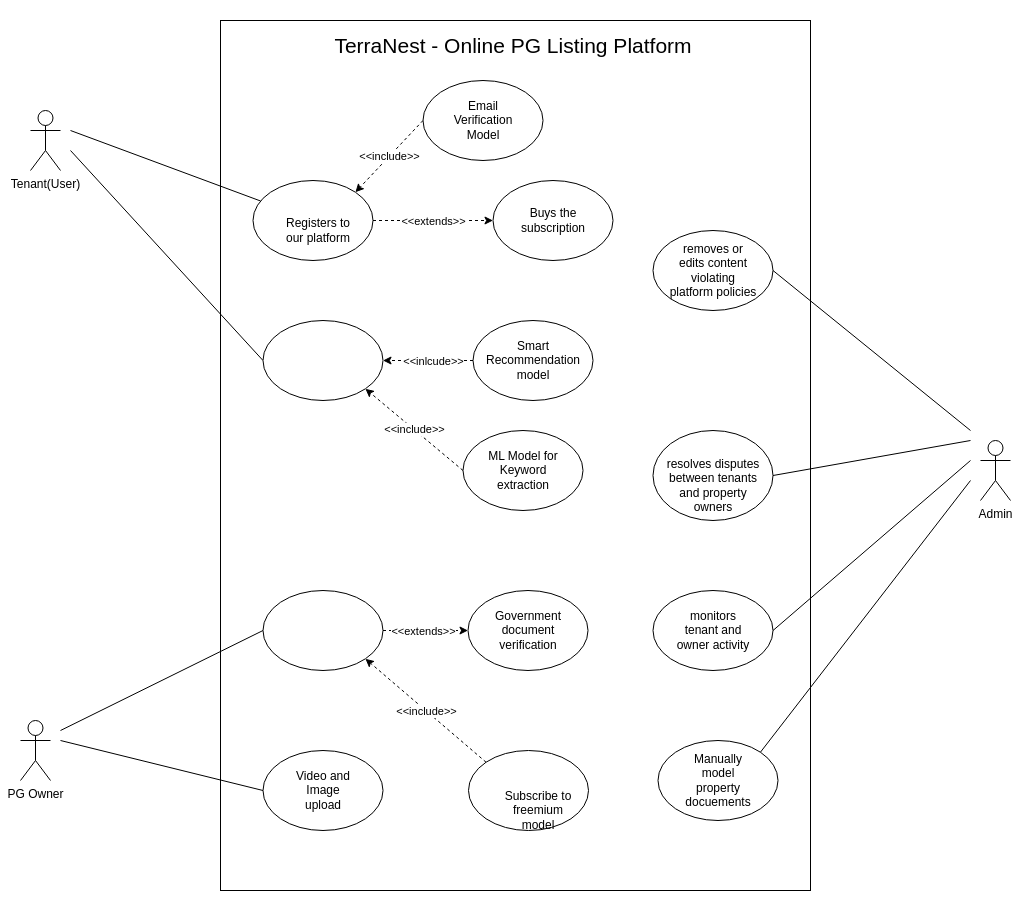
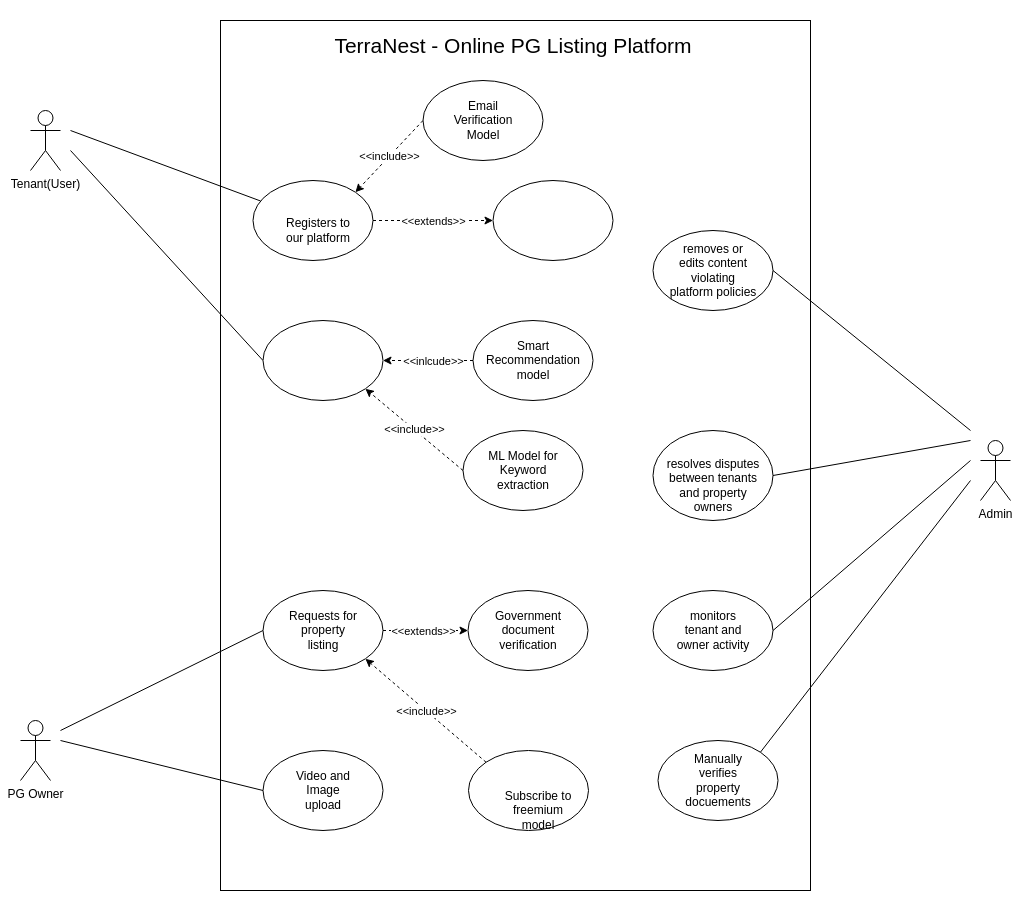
node "Buys the subscription": removed
node "Requests for property listing": added
node "Manually model property docuements": label "Manually model property docuements" -> "Manually verifies property docuements"
